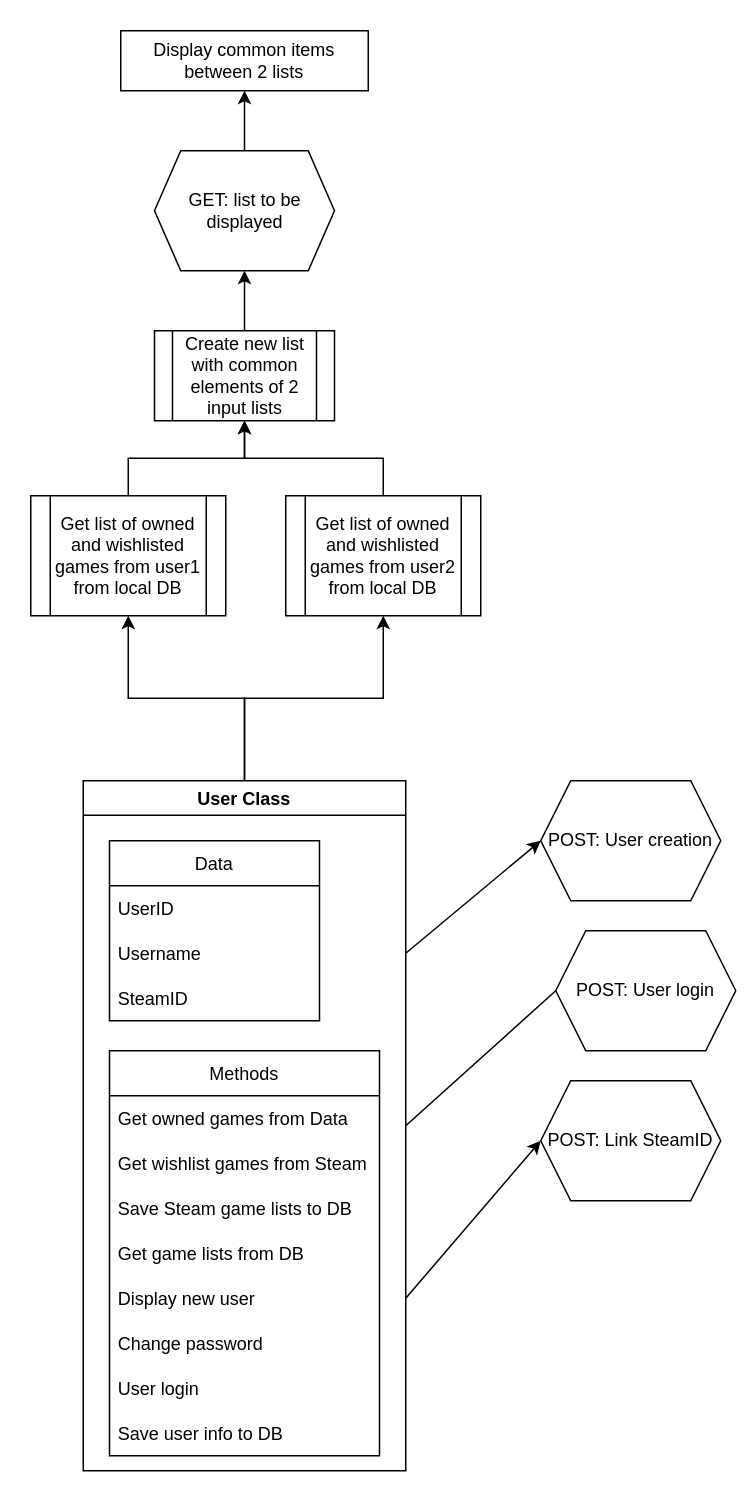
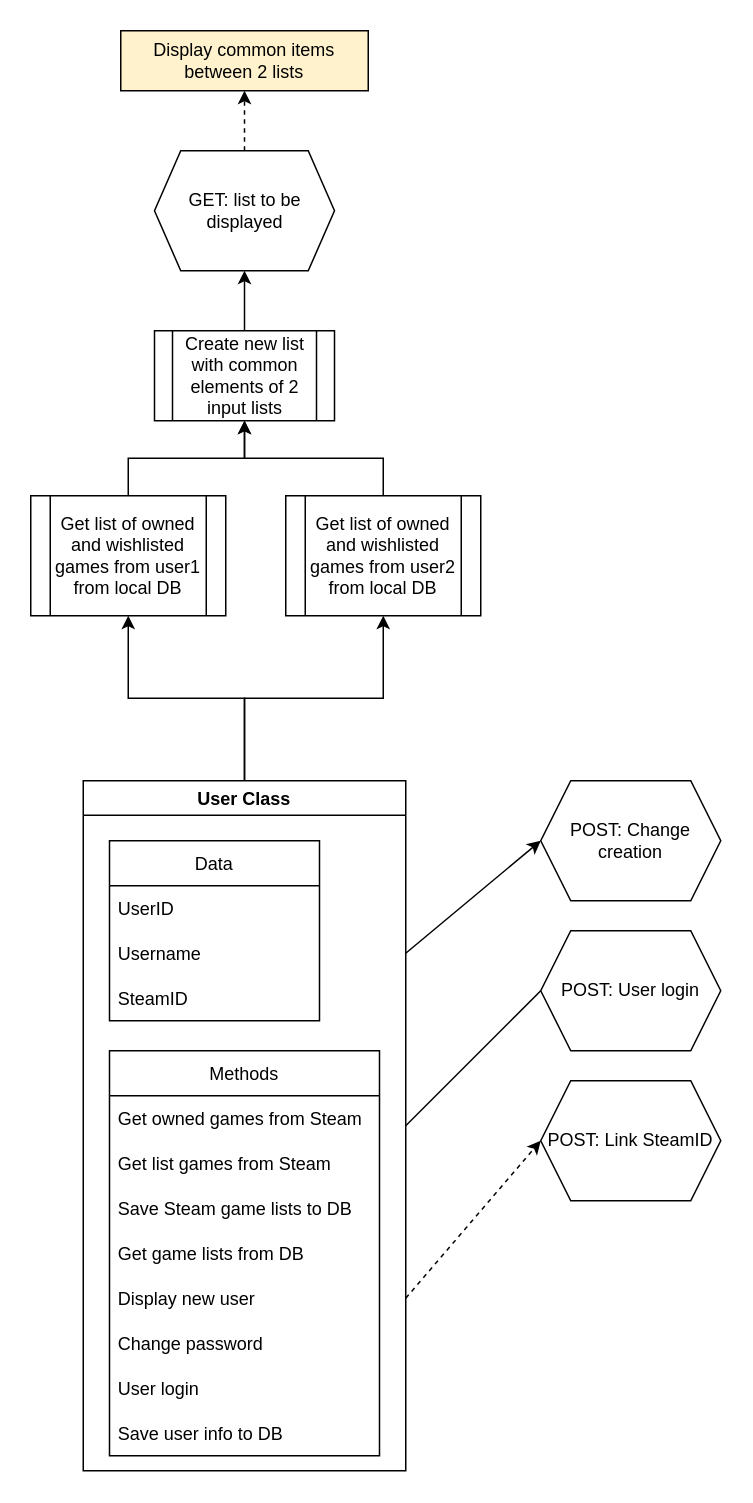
node "Display common items between 2 lists": fillcolor #ffffff -> #fff2cc
edge "GET: list to be displayed" -> "Display common items between 2 lists": style solid -> dashed
node "POST: User creation": label "POST: User creation" -> "POST: Change creation"
node "POST: User login": moved (646, 991) -> (631, 991)
node "Get owned games from Data": label "Get owned games from Data" -> "Get owned games from Steam"
node "Get wishlist games from Steam": label "Get wishlist games from Steam" -> "Get list games from Steam"
edge "User Class" -> "POST: Link SteamID": style solid -> dashed
